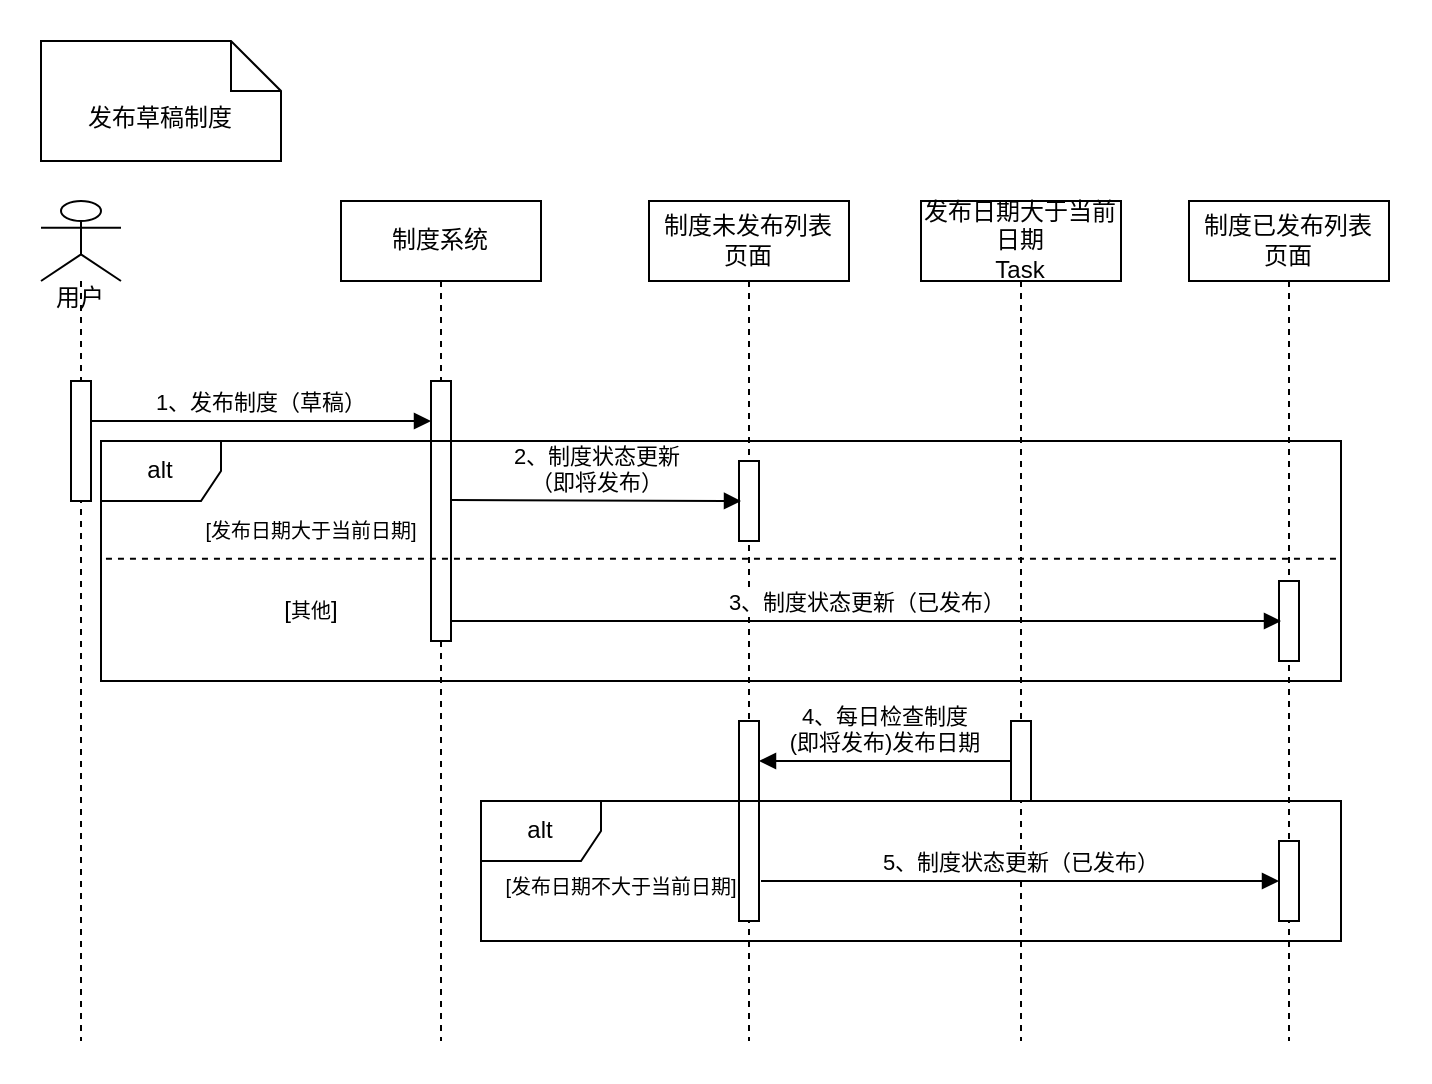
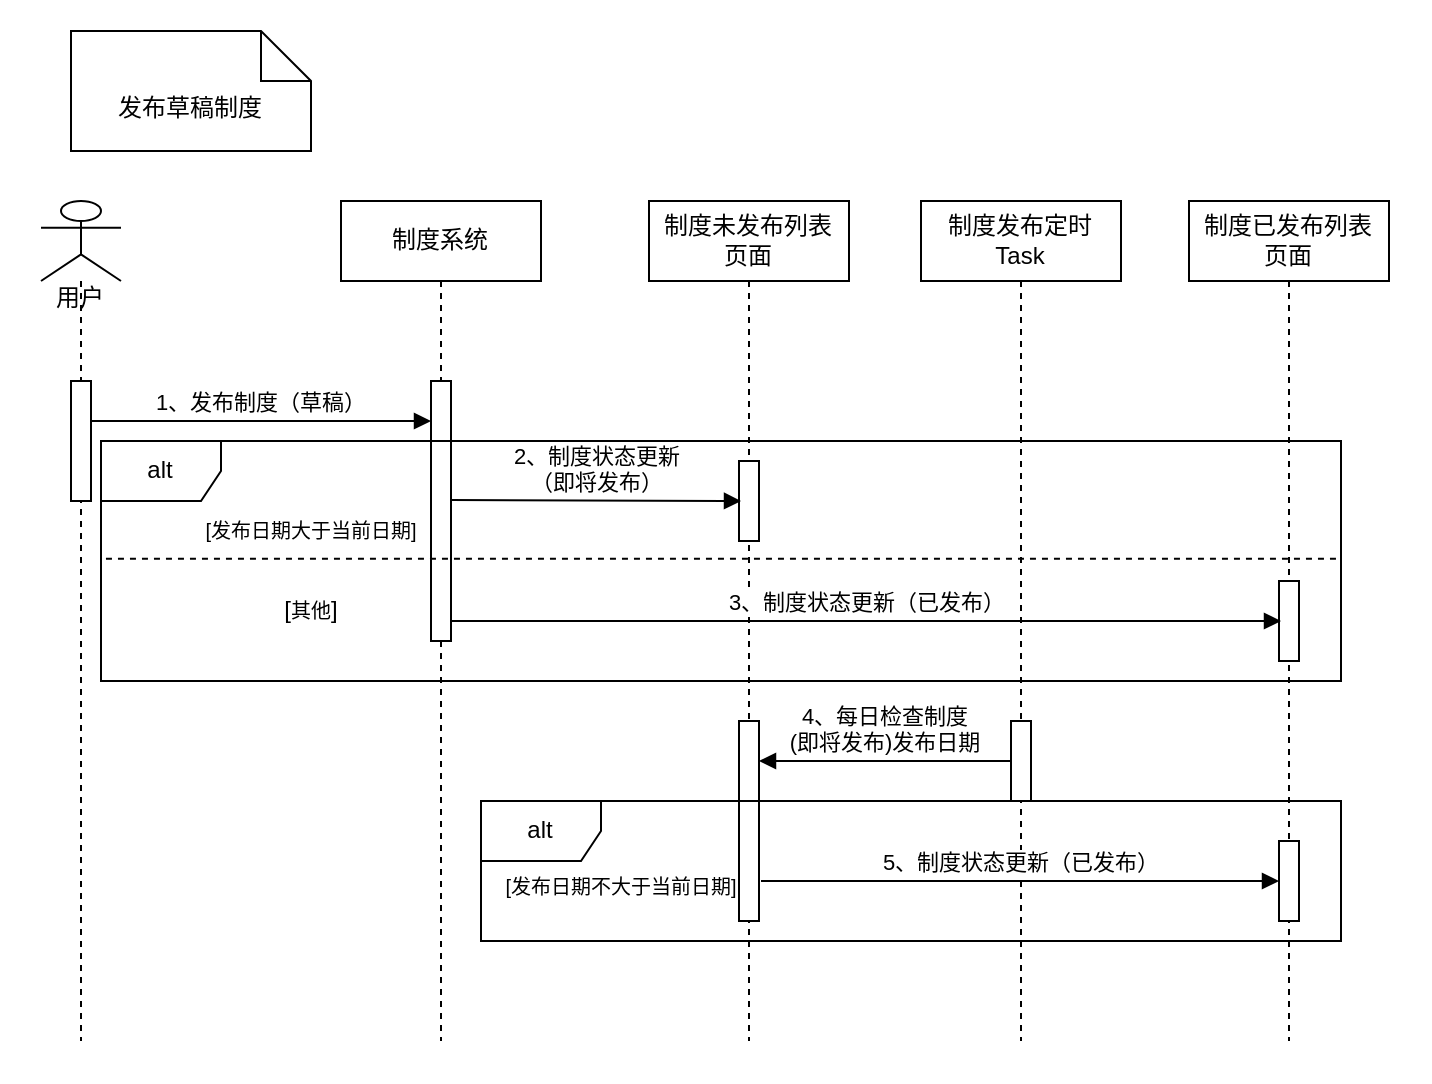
node "发布草稿制度": moved (161, 101) -> (191, 91)
node "发布日期大于当前日期 Task": label "发布日期大于当前日期 Task" -> "制度发布定时 Task"
